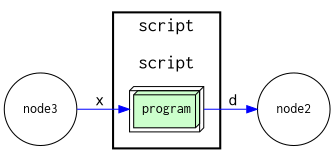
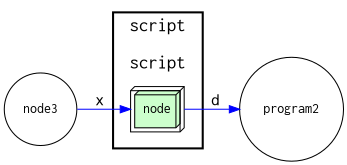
node "program": label "program" -> "node"
node "node2": label "node2" -> "program2"
